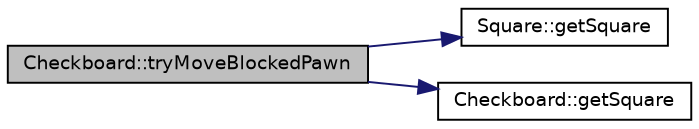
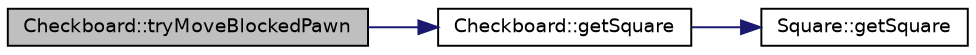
edge "Checkboard::tryMoveBlockedPawn" -> "Square::getSquare": now "Checkboard::getSquare" -> "Square::getSquare"
